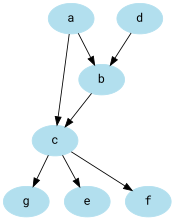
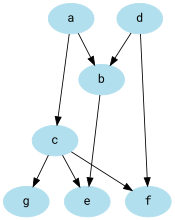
edge "d" -> "f": added
edge "b" -> "c": now "b" -> "e"
